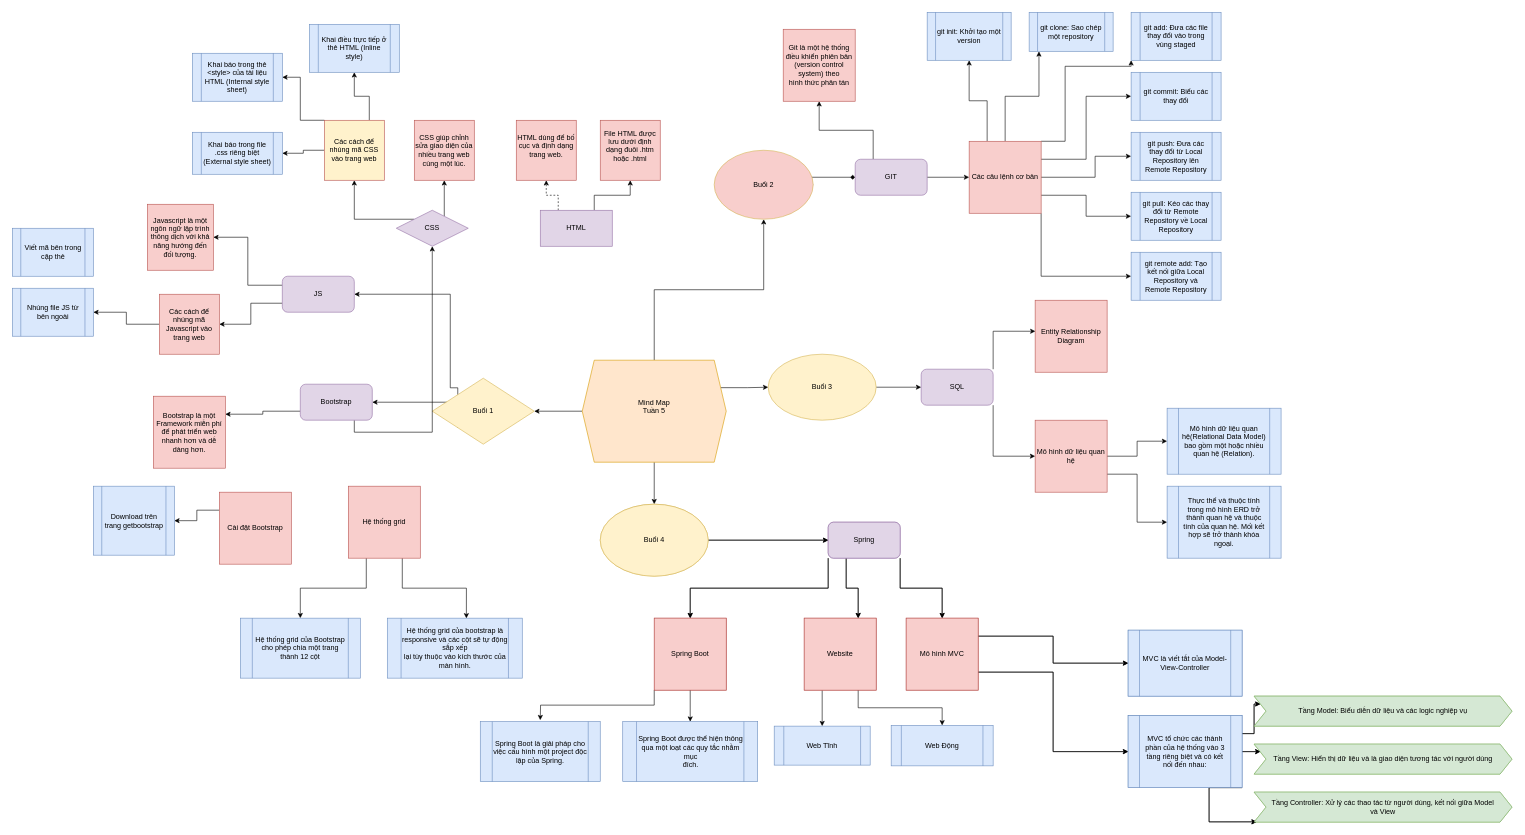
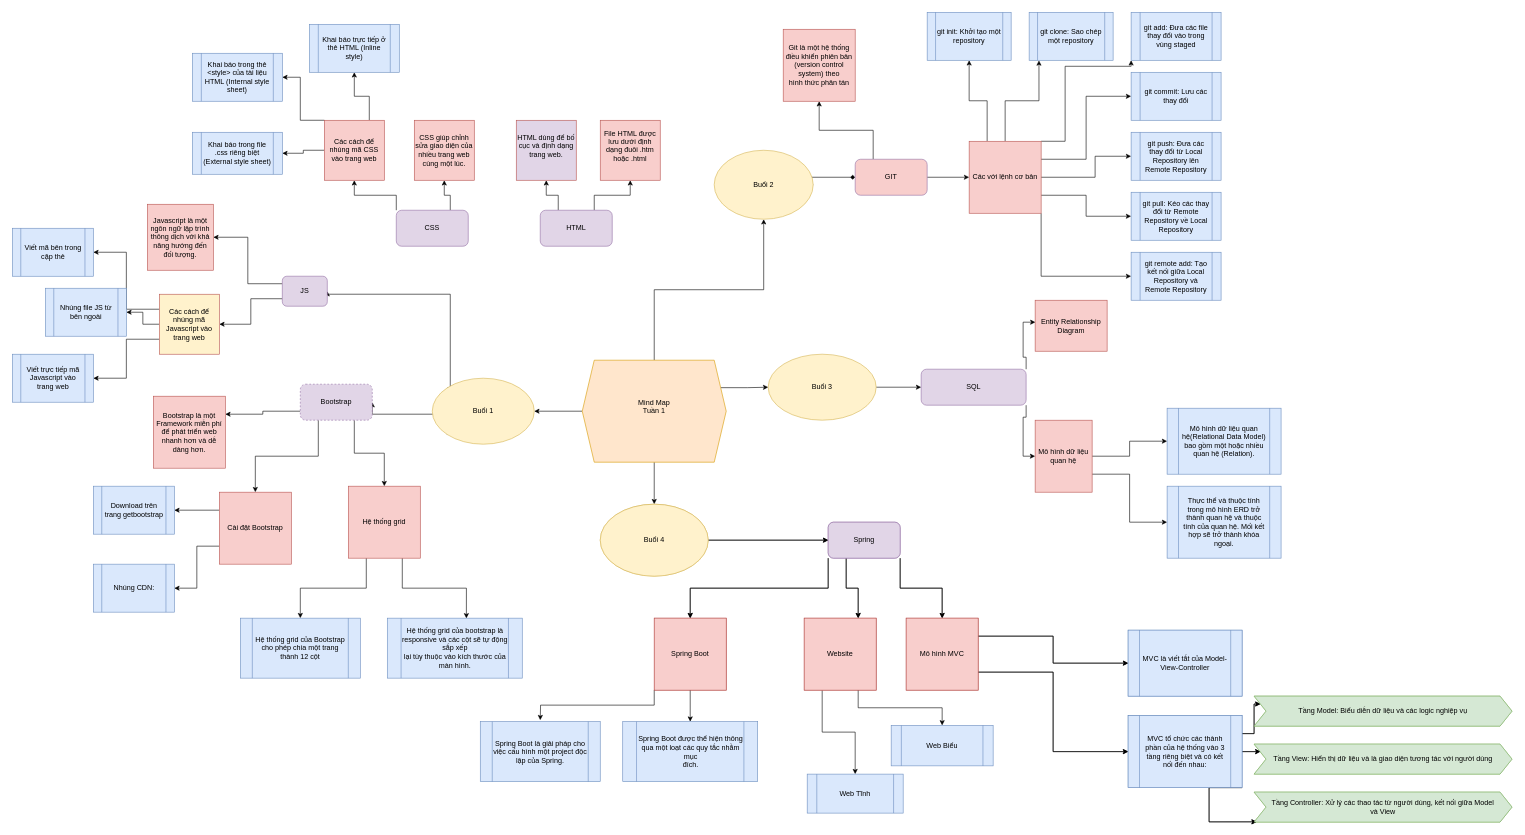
node "git clone: Sao chép một repository": size 84x39 -> 84x48
node "git init: Khởi tạo một version": label "git init: Khởi tạo một version" -> "git init: Khởi tạo một repository"
node "Khai điều trực tiếp ở thẻ HTML (Inline style)": label "Khai điều trực tiếp ở thẻ HTML (Inline style)" -> "Khai báo trực tiếp ở thẻ HTML (Inline style)"
node "git commit: Biểu các thay đổi": label "git commit: Biểu các thay đổi" -> "git commit: Lưu các thay đổi"
node "Các cách để nhúng mã CSS vào trang web": fillcolor #fff2cc -> #f8cecc
node "HTML dùng để bố cục và định dạng trang web.": fillcolor #f8cecc -> #e1d5e7
node "GIT": fillcolor #e1d5e7 -> #f8cecc
node "Các câu lệnh cơ bản": label "Các câu lệnh cơ bản" -> "Các với lệnh cơ bản"
node "Buổi 2": fillcolor #f8cecc -> #fff2cc
edge "HTML" -> "HTML dùng để bố cục và định dạng trang web.": style dashed -> solid
node "CSS": shape diamond -> rounded rectangle
node "HTML": shape rectangle -> rounded rectangle
edge "Các cách để nhúng mã Javascript vào trang web" -> "Viết mã bên trong cặp thẻ": added
node "JS": size 72x36 -> 45x30
node "Nhúng file JS từ bên ngoài": moved (53, 312) -> (86, 312)
node "Các cách để nhúng mã Javascript vào trang web": fillcolor #f8cecc -> #fff2cc
node "Entity Relationship Diagram": size 72x72 -> 72x51
edge "Các cách để nhúng mã Javascript vào trang web" -> "Viết trực tiếp mã Javascript vào trang web": added
node "Viết trực tiếp mã Javascript vào trang web": added
node "SQL": size 72x36 -> 105x36
node "Bootstrap": style solid -> dashed
edge "Bootstrap" -> "CSS": now "Bootstrap" -> "Hệ thống grid"
node "Buổi 1": shape diamond -> ellipse
node "Mind MapTuần 5": label "Mind MapTuần 5" -> "Mind MapTuần 1"
edge "Bootstrap" -> "Cài đặt Bootstrap": added
node "Mô hình dữ liệu quan hệ": size 72x72 -> 57x72
node "Download trên trang getbootstrap": size 81x69 -> 81x48
node "Nhúng CDN:": added
edge "Cài đặt Bootstrap" -> "Nhúng CDN:": added
node "Web Tĩnh": moved (822, 746) -> (855, 794)
node "Web Động": label "Web Động" -> "Web Biểu"
